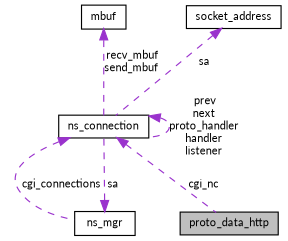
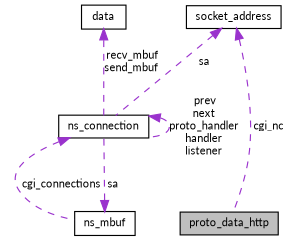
node "mbuf": label "mbuf" -> "data"
edge "proto_data_http" -> "ns_connection": now "proto_data_http" -> "socket_address"
node "ns_mgr": label "ns_mgr" -> "ns_mbuf"
